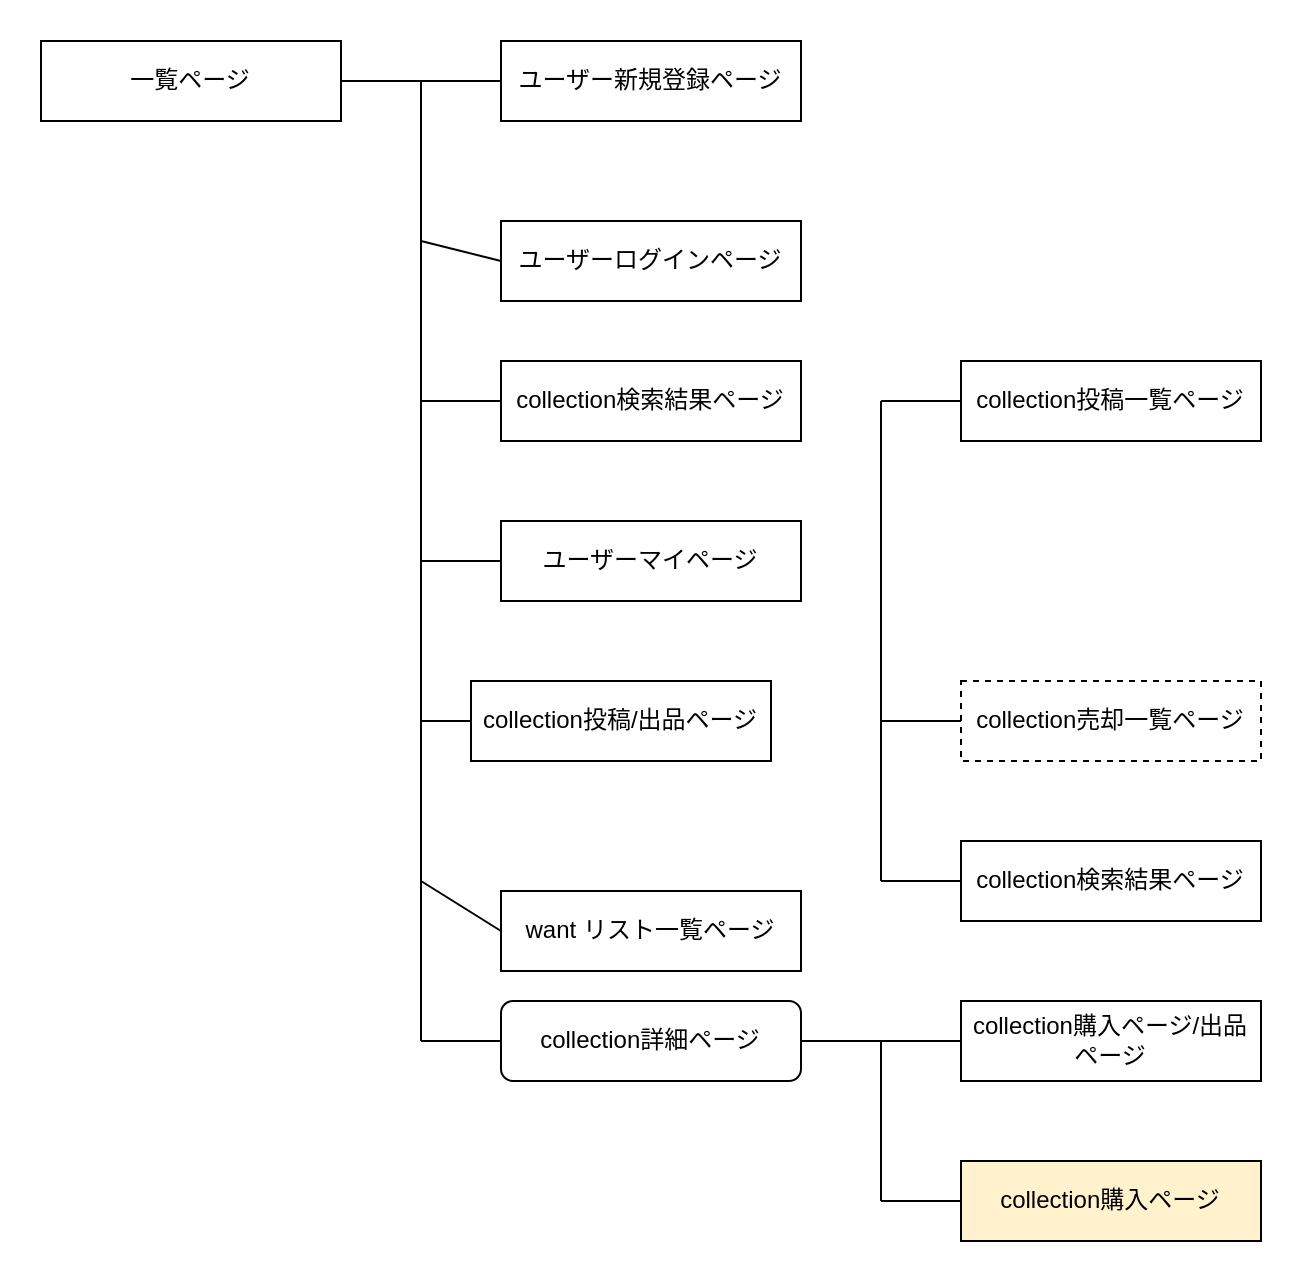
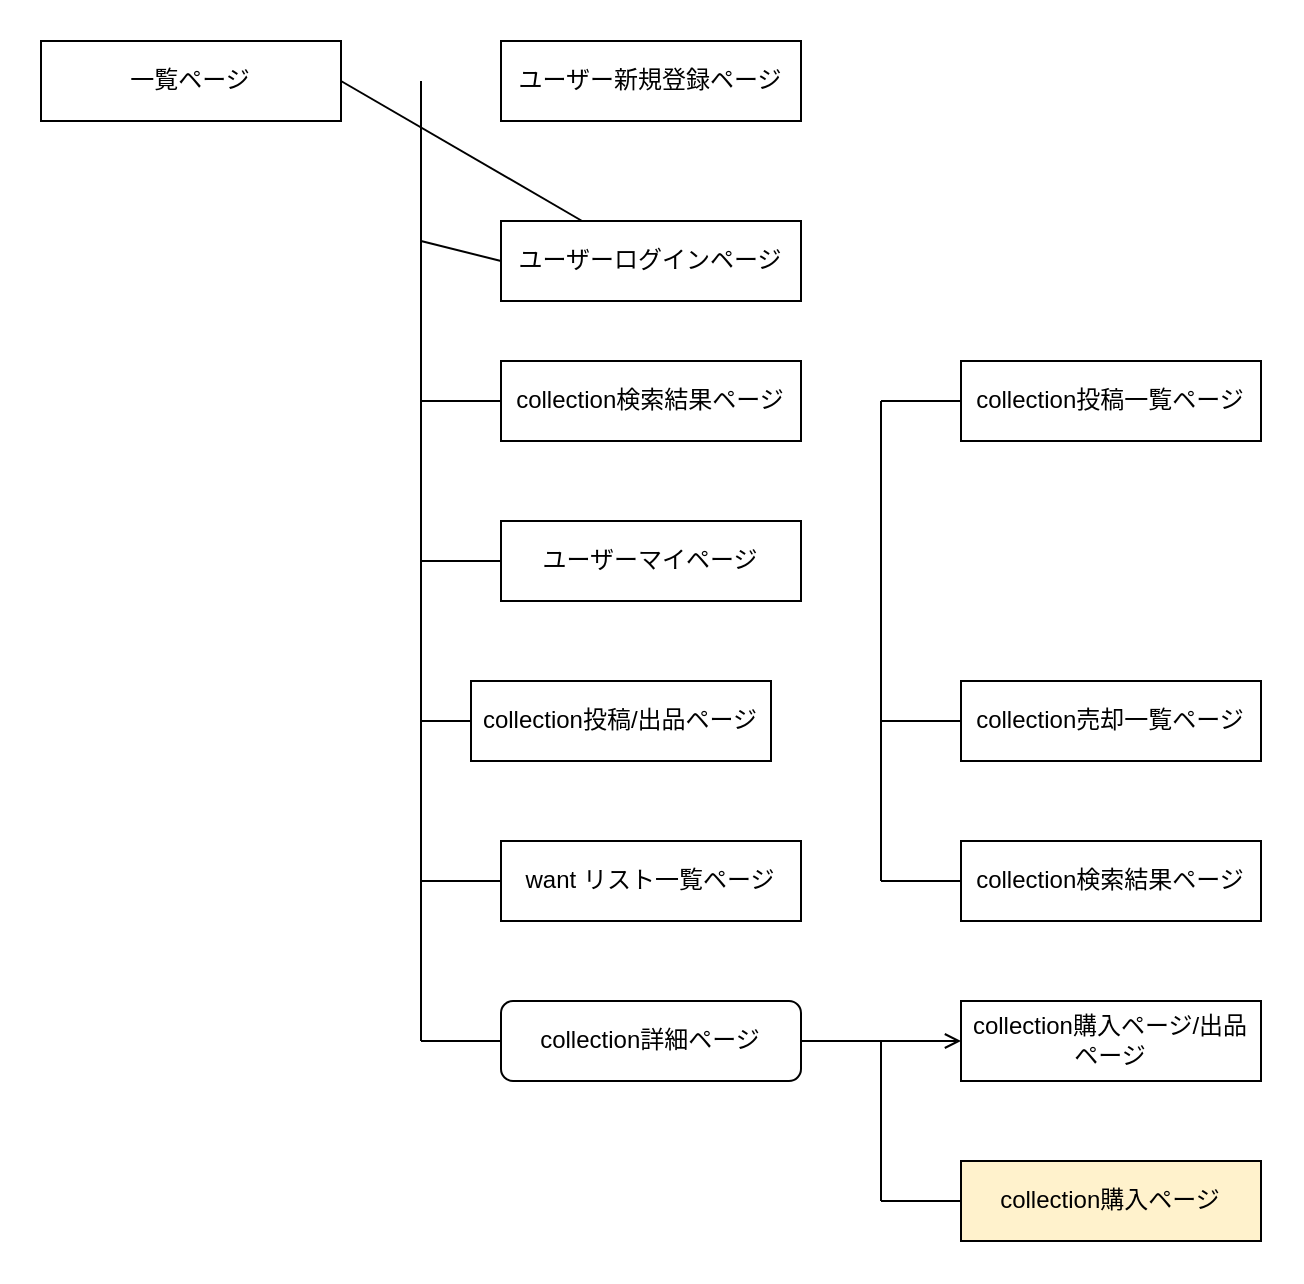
edge "一覧ページ" -- "ユーザー新規登録ページ": now "一覧ページ" -- "ユーザーログインページ"
node "collection売却一覧ページ": style dashed -> solid
node "want リスト一覧ページ": moved (651, 931) -> (651, 881)
edge "collection詳細ページ" -- "collection購入ページ/出品ページ": arrowhead none -> open
